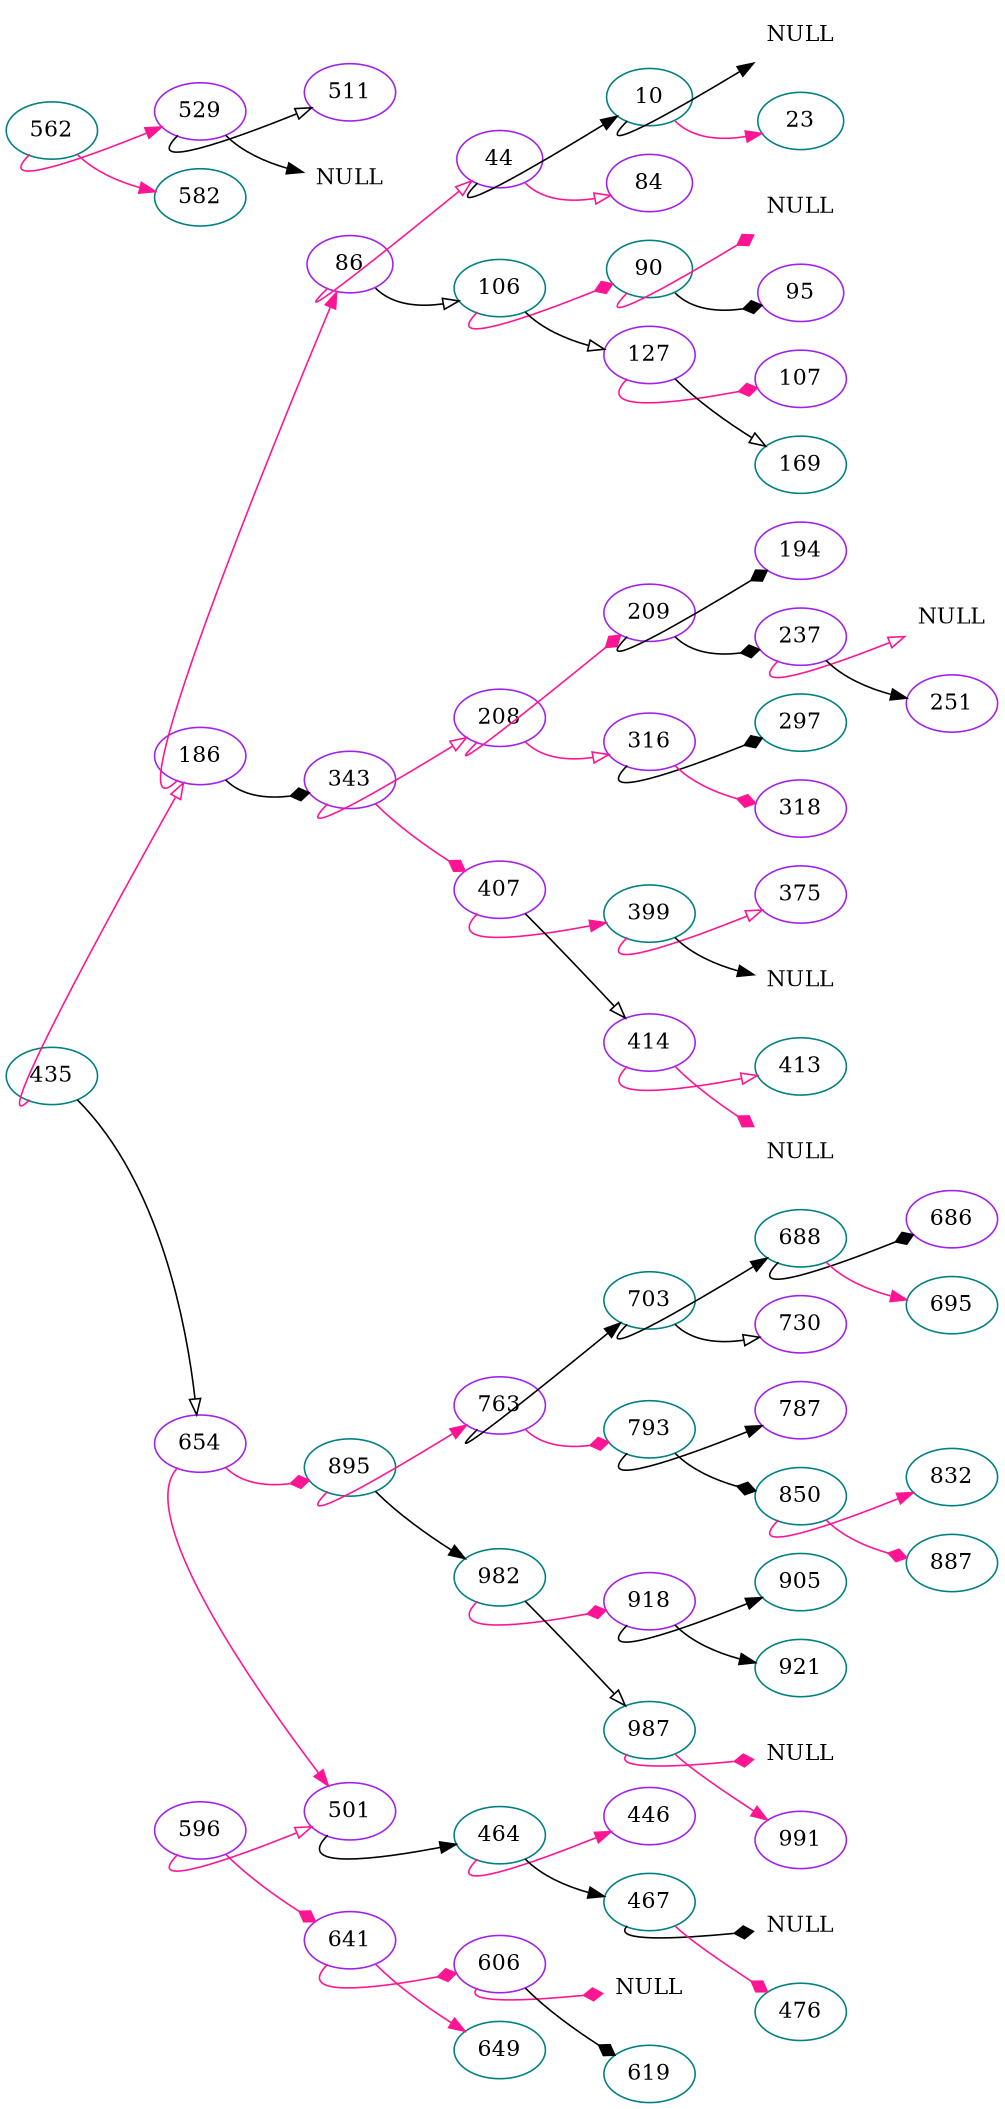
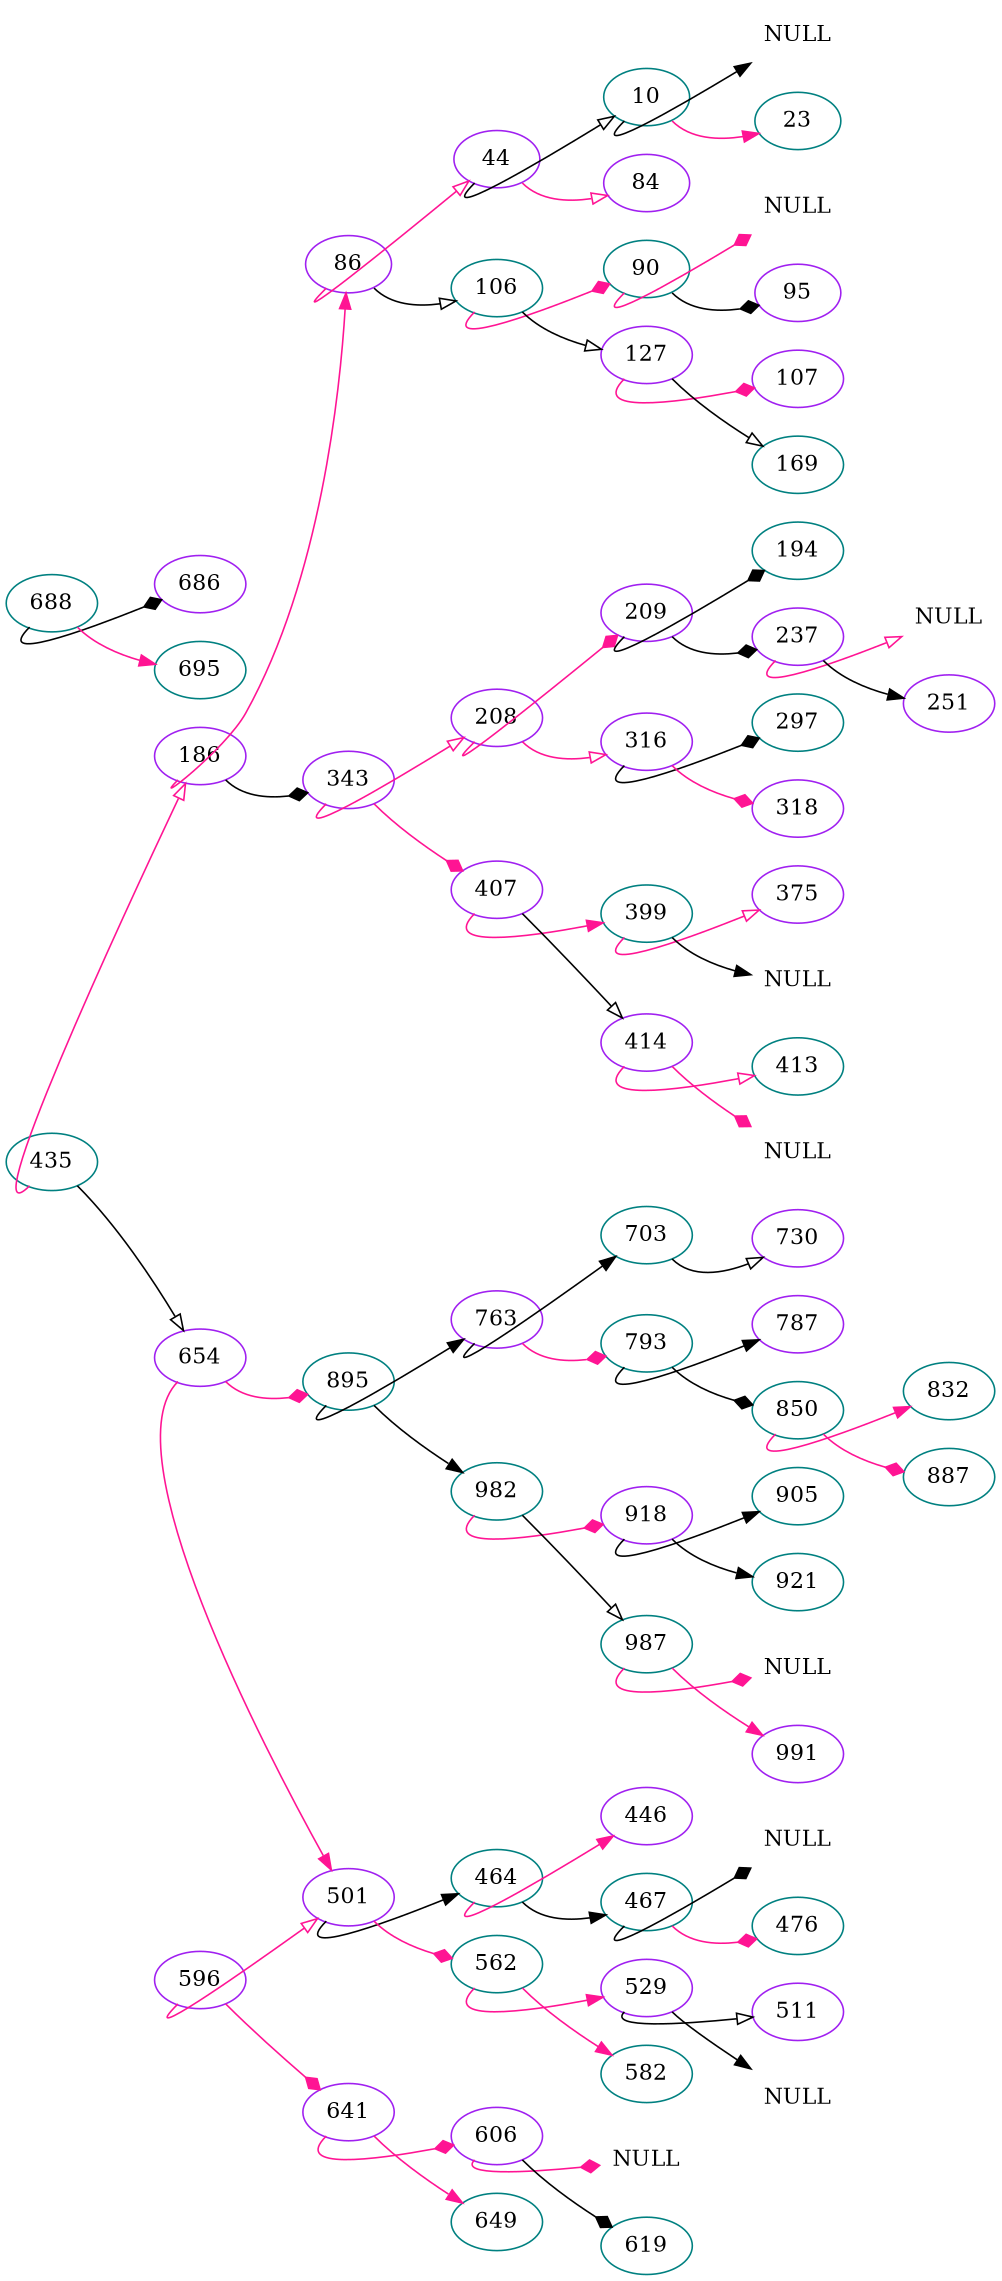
edge "44" -> "10": arrowhead normal -> onormal
node "194": color purple -> teal
edge "703" -> "688": removed
edge "895" -> "763": color deeppink -> black
edge "501" -> "562": added
